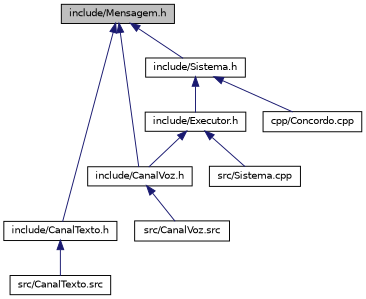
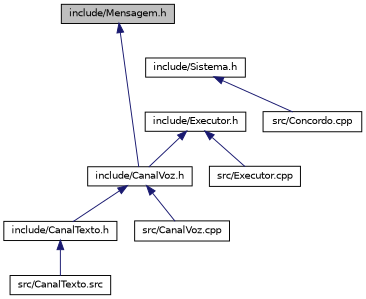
edge "include/Sistema.h" -> "include/Mensagem.h": removed
edge "include/Executor.h" -> "include/Sistema.h": removed
node "cpp/Concordo.cpp": label "cpp/Concordo.cpp" -> "src/Concordo.cpp"
edge "include/CanalTexto.h" -> "include/Mensagem.h": now "include/CanalTexto.h" -> "include/CanalVoz.h"
node "src/Sistema.cpp": label "src/Sistema.cpp" -> "src/Executor.cpp"
node "src/CanalVoz.src": label "src/CanalVoz.src" -> "src/CanalVoz.cpp"
